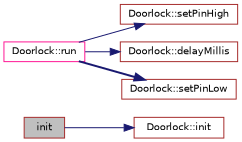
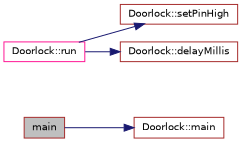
node "Doorlock::setPinLow": removed
node "init": label "init" -> "main"
node "Doorlock::init": label "Doorlock::init" -> "Doorlock::main"
